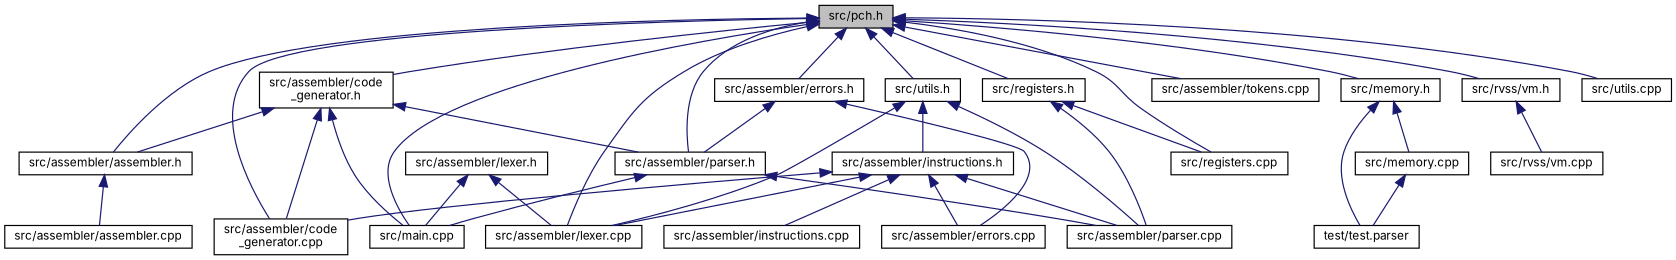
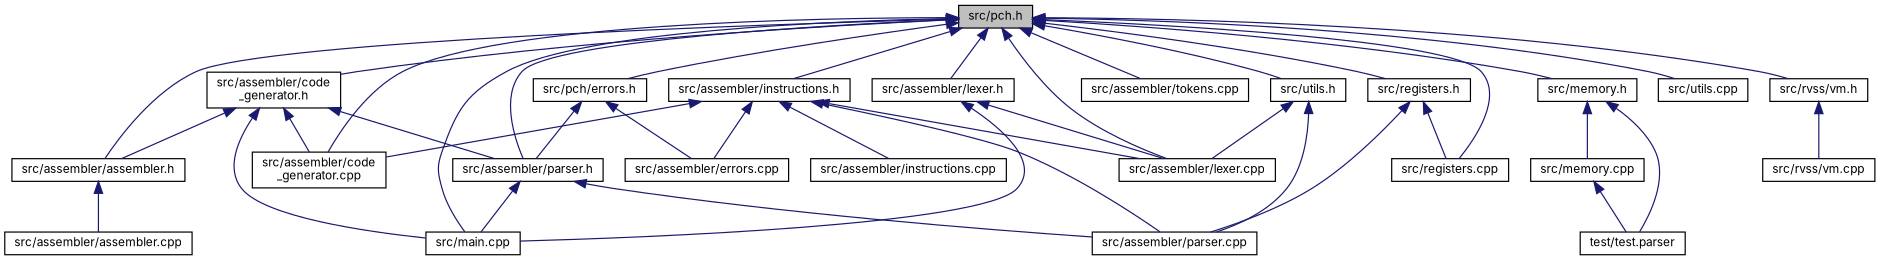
edge "src/assembler/lexer.h" -> "src/pch.h": added
node "src/assembler/errors.h": label "src/assembler/errors.h" -> "src/pch/errors.h"
edge "src/assembler/instructions.h" -> "src/utils.h": now "src/assembler/instructions.h" -> "src/pch.h"
